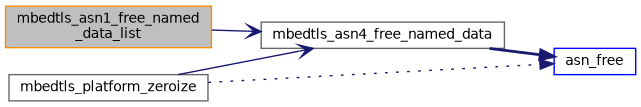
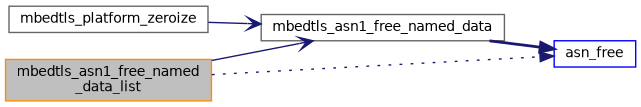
node "mbedtls_asn4_free_named_data": label "mbedtls_asn4_free_named_data" -> "mbedtls_asn1_free_named_data"
edge "mbedtls_platform_zeroize" -> "asn_free": now "mbedtls_asn1_free_named _data_list" -> "asn_free"
